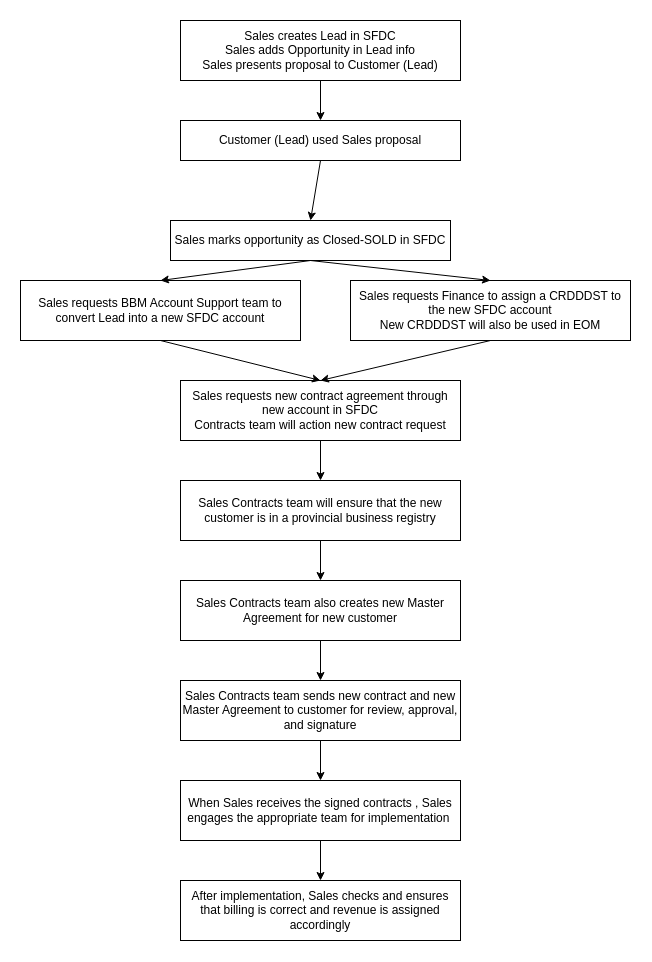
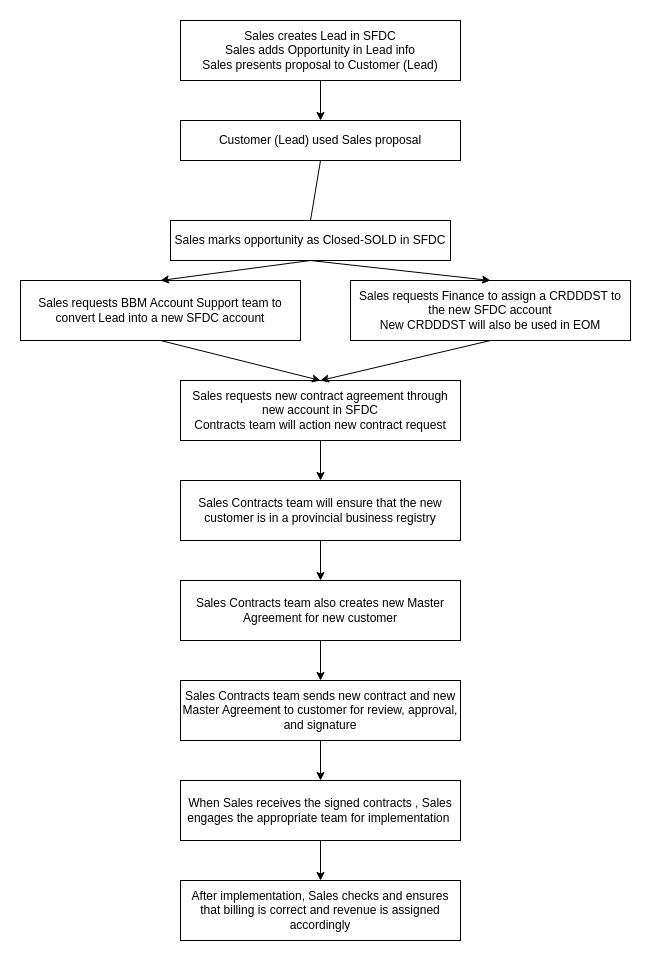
edge "Customer (Lead) used Sales proposal" -> "Sales marks opportunity as Closed-SOLD in SFDC": arrowhead classic -> none
